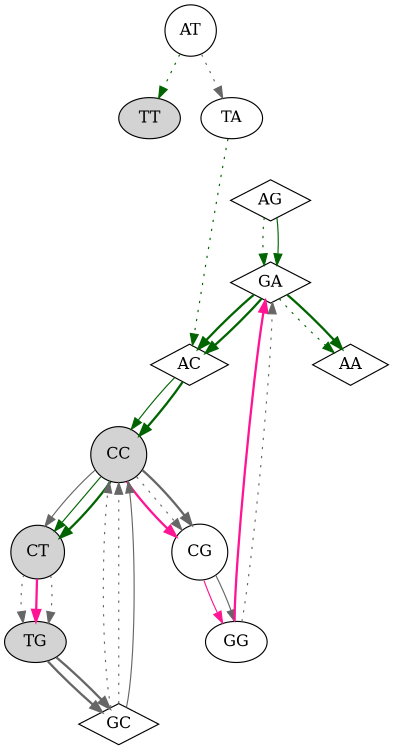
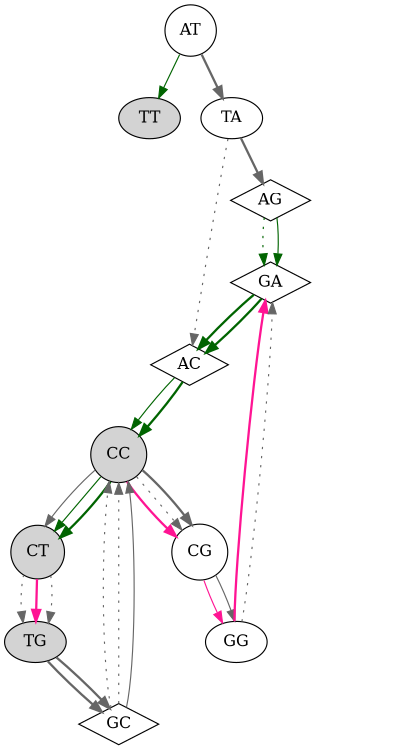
edge "AT" -> "TT": style dotted -> solid
edge "AT" -> "TA": style dotted -> bold
edge "TA" -> "AG": added
edge "TA" -> "AC": color darkgreen -> gray40
node "AA": removed
